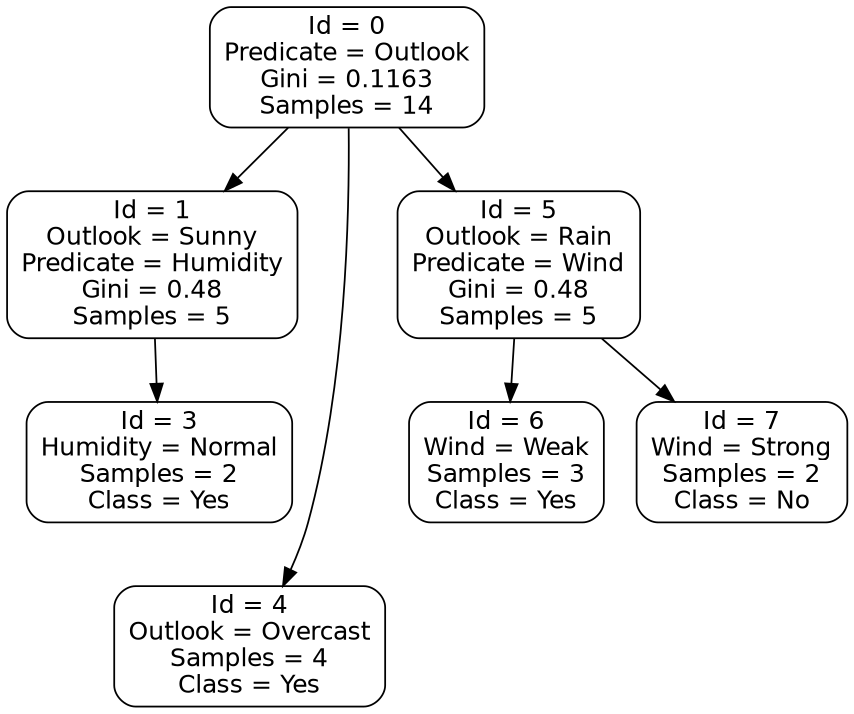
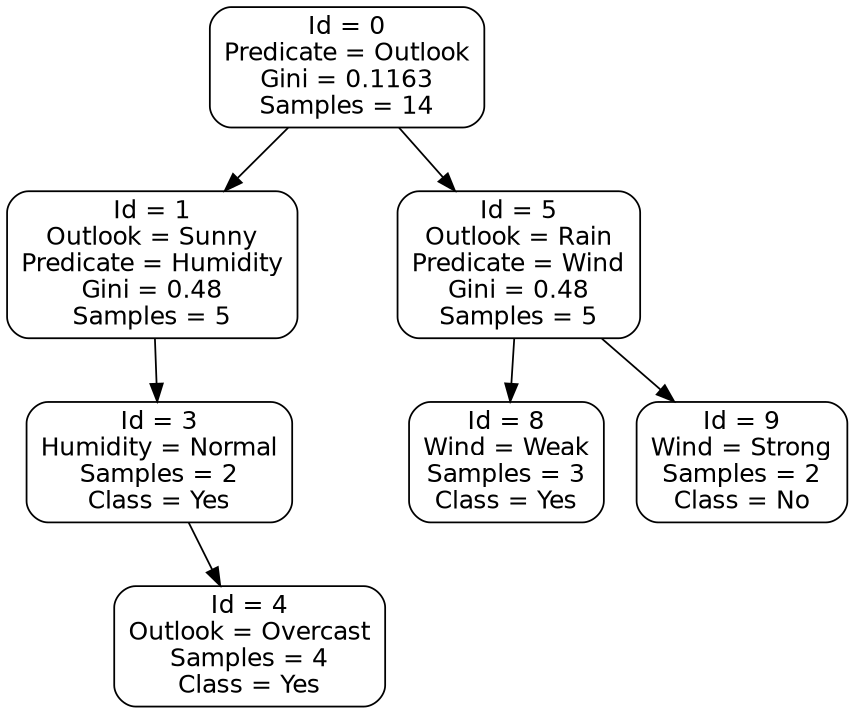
edge "Id = 0 Predicate = Outlook Gini = 0.1163 Samples = 14" -> "Id = 4 Outlook = Overcast Samples = 4 Class = Yes": now "Id = 3 Humidity = Normal Samples = 2 Class = Yes" -> "Id = 4 Outlook = Overcast Samples = 4 Class = Yes"
node "Id = 6 Wind = Weak Samples = 3 Class = Yes": label "Id = 6 Wind = Weak Samples = 3 Class = Yes" -> "Id = 8 Wind = Weak Samples = 3 Class = Yes"
node "Id = 7 Wind = Strong Samples = 2 Class = No": label "Id = 7 Wind = Strong Samples = 2 Class = No" -> "Id = 9 Wind = Strong Samples = 2 Class = No"
